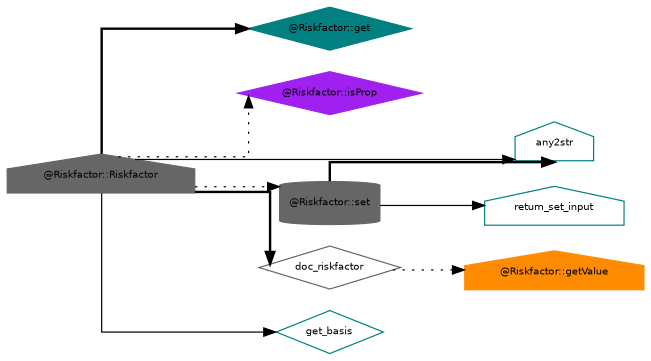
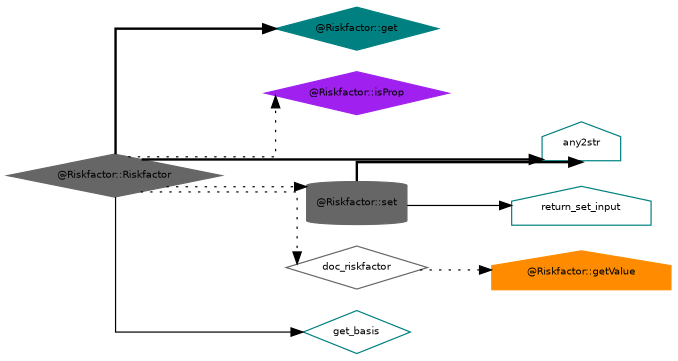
edge "@Riskfactor::Riskfactor" -> "any2str": style solid -> bold
node "@Riskfactor::Riskfactor": shape house -> diamond
edge "@Riskfactor::Riskfactor" -> "doc_riskfactor": style bold -> dotted
